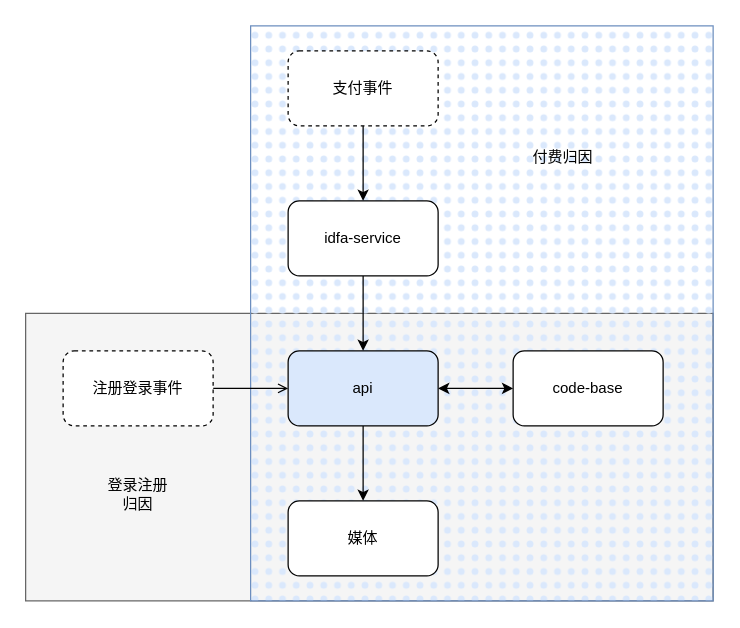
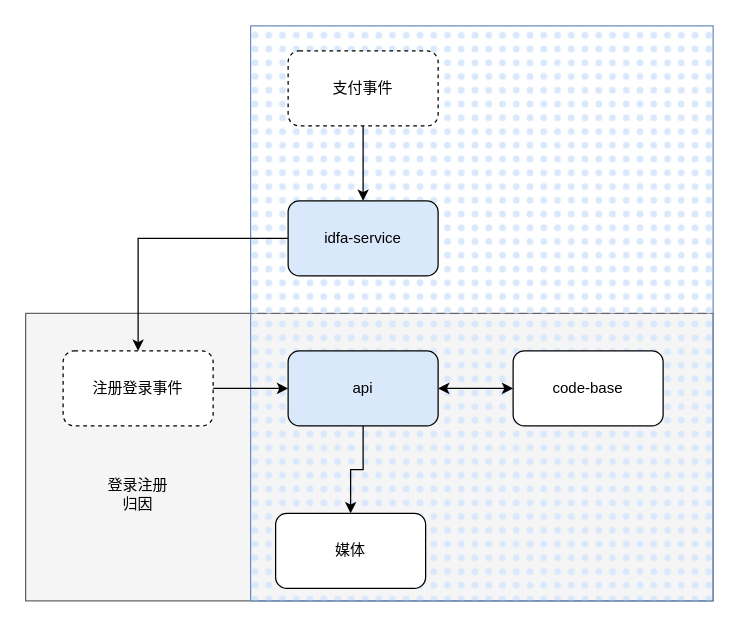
node "付费归因": removed
node "idfa-service": fillcolor #ffffff -> #dae8fc
edge "idfa-service" -> "api": now "idfa-service" -> "注册登录事件"
edge "注册登录事件" -> "api": arrowhead open -> classic
node "媒体": moved (363, 538) -> (351, 551)
